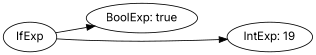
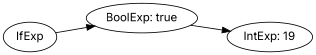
edge "IfExp" -> "IntExp: 19": now "BoolExp: true" -> "IntExp: 19"
